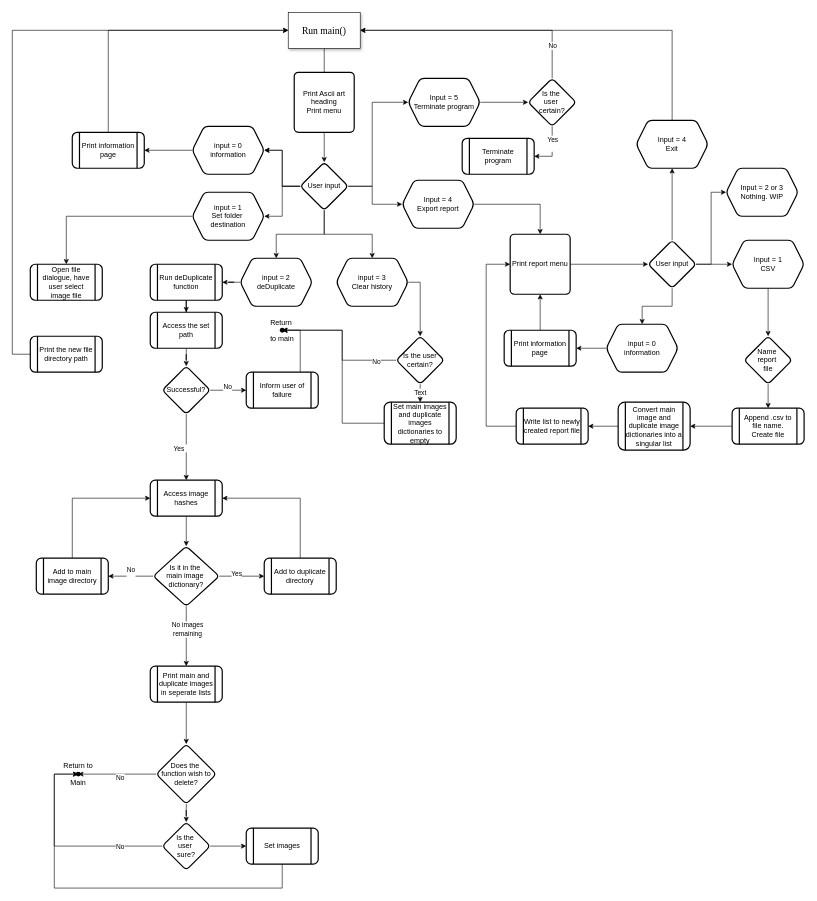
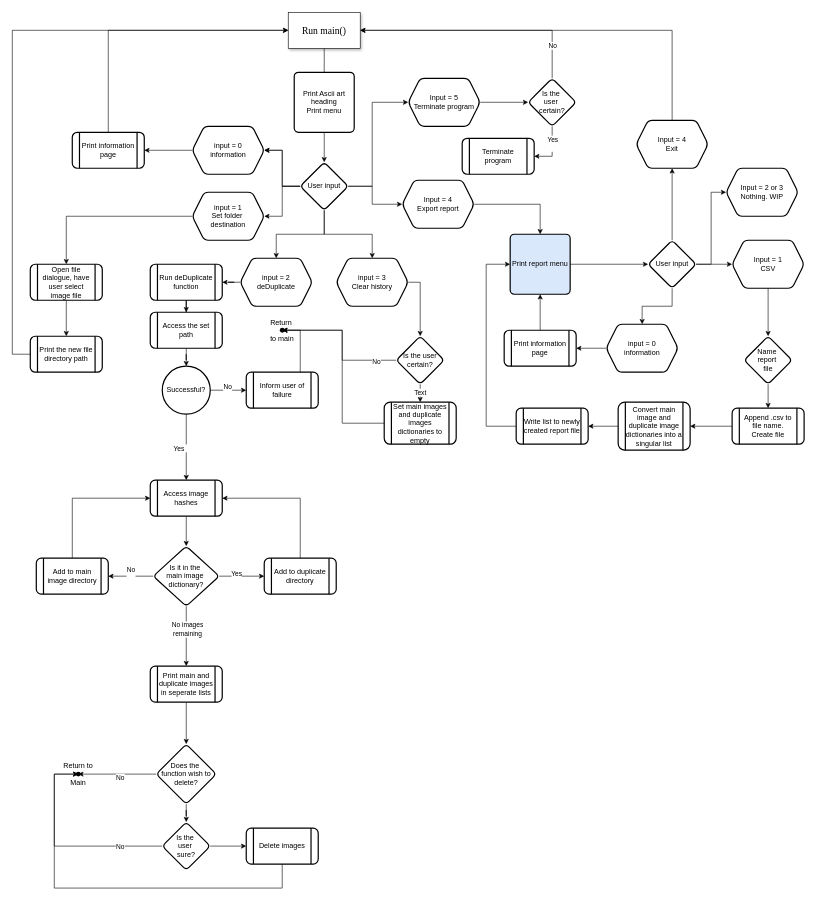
node "Print report menu": fillcolor #ffffff -> #dae8fc
edge "Open file dialogue, have user select image file" -> "Print the new file directory path": added
node "Successful?": shape diamond -> ellipse
node "Set images": label "Set images" -> "Delete images"
